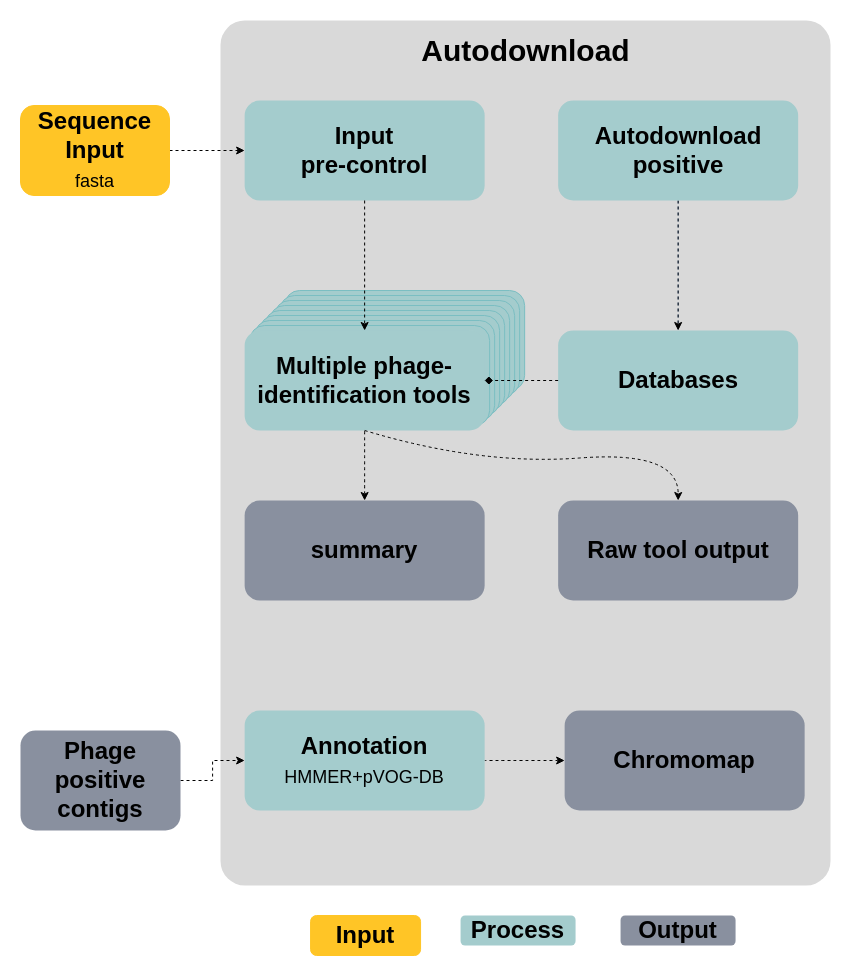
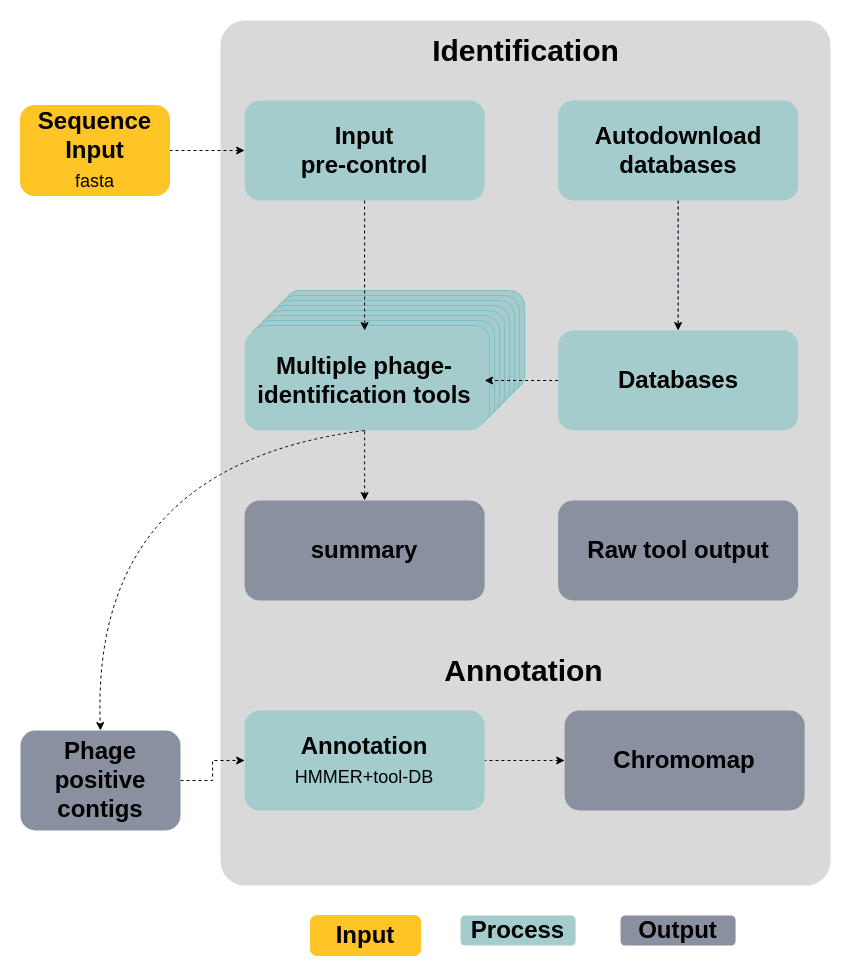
node "Autodownload": label "Autodownload" -> "Identification"
node "Autodownload positive": label "Autodownload positive" -> "Autodownload databases"
edge "Databases" -> "Multiple phage- identification tools": arrowhead diamond -> classic
edge "Multiple phage- identification tools" -> "Raw tool output": removed
edge "Multiple phage- identification tools" -> "Phage positive contigs": added
node "Annotation": added
node "Annotation HMMER+pVOG-DB": label "Annotation HMMER+pVOG-DB" -> "Annotation HMMER+tool-DB"
